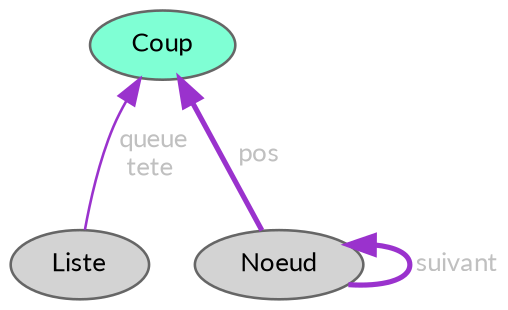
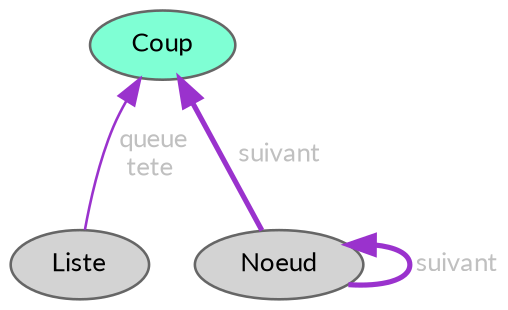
edge "Noeud" -> "Coup": label " pos" -> " suivant"
